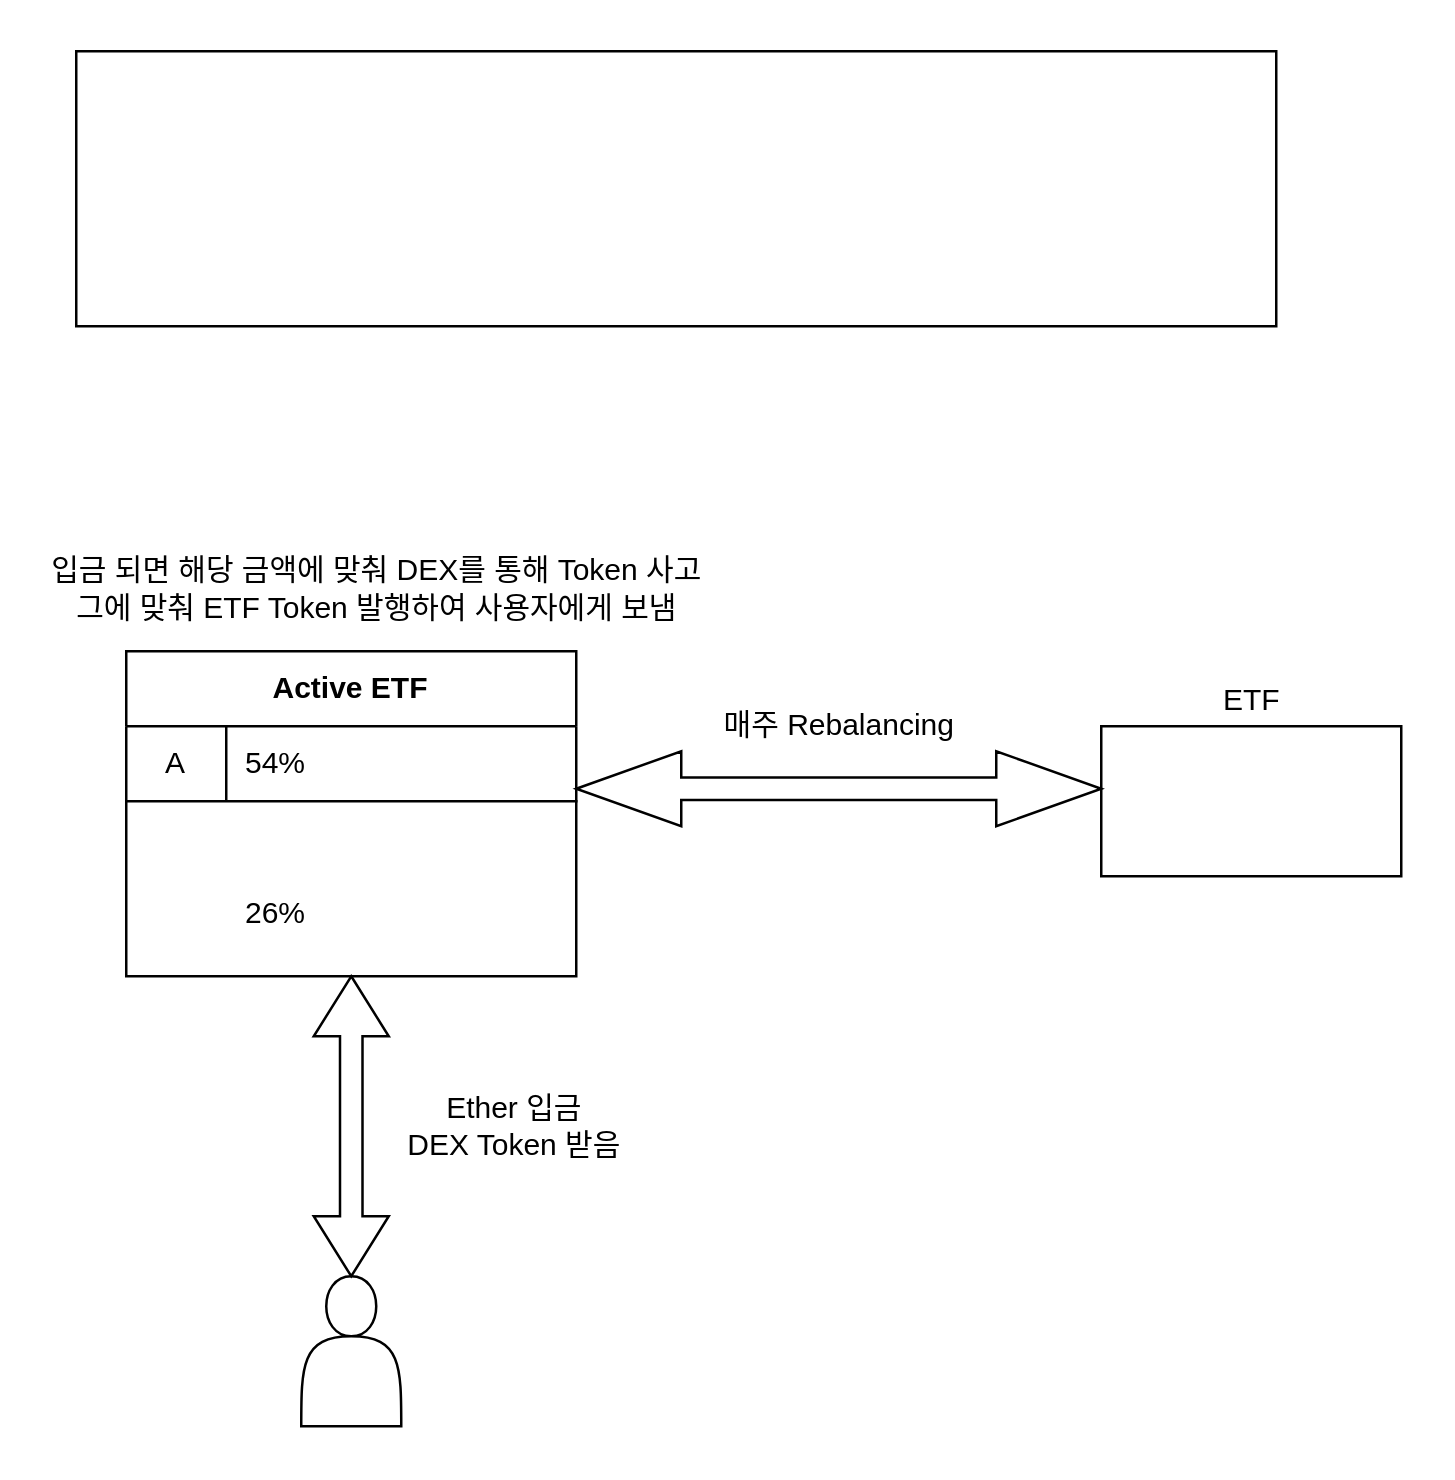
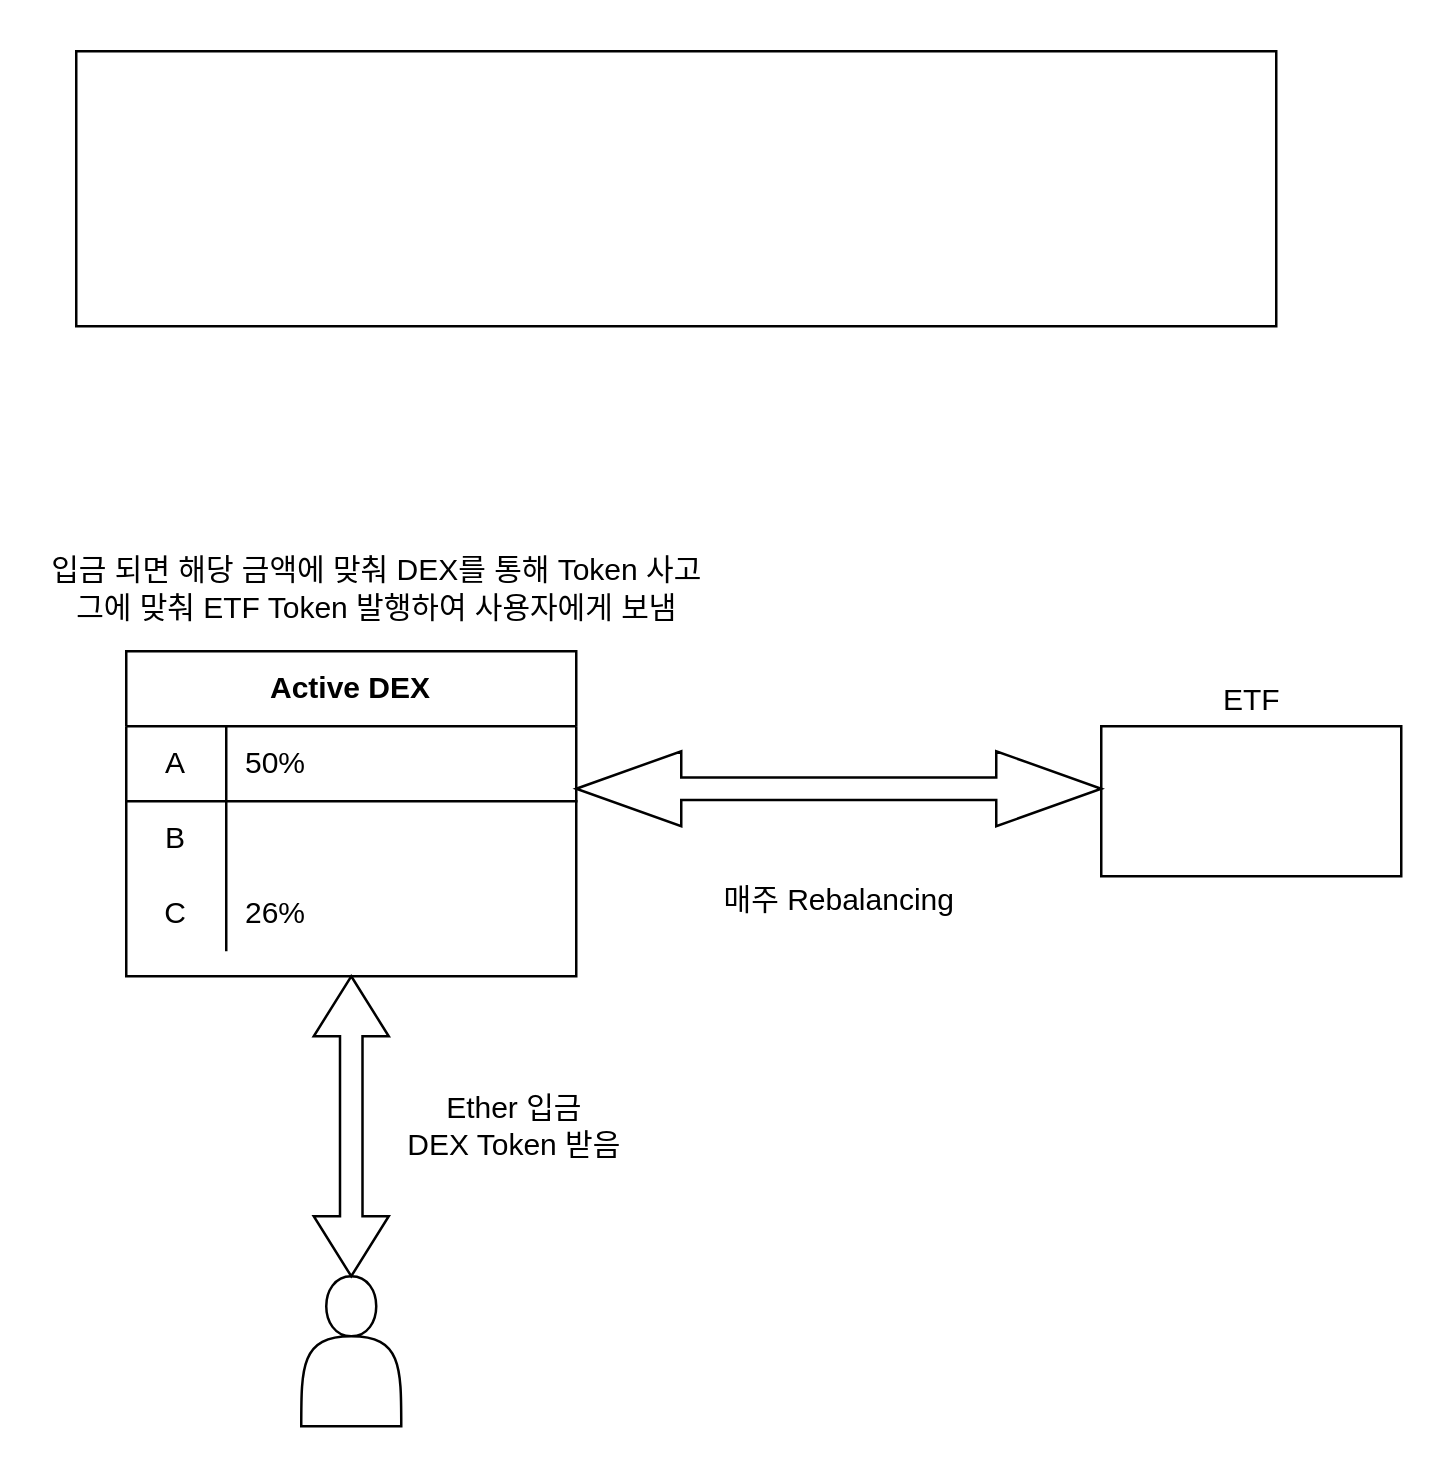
node "Active ETF": label "Active ETF" -> "Active DEX"
node "매주 Rebalancing": moved (839, 726) -> (839, 901)
node "54%": label "54%" -> "50%"
node "B": added
node "C": added
